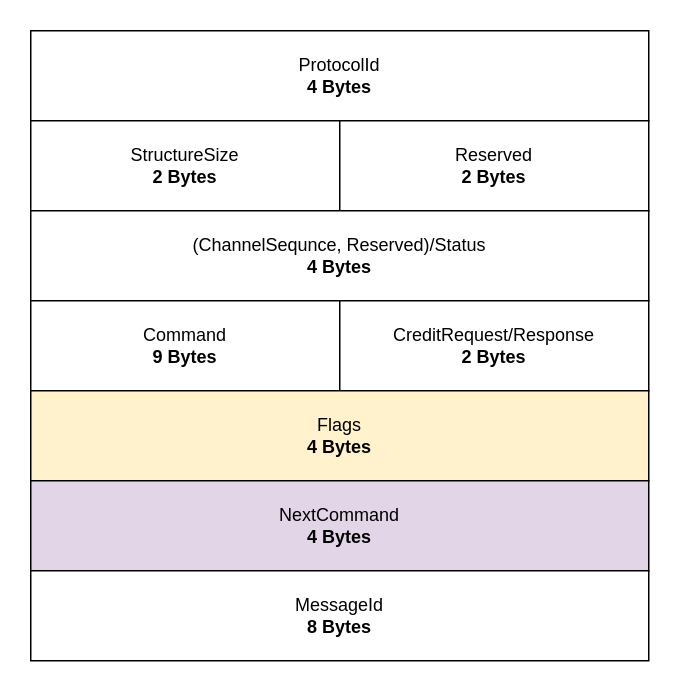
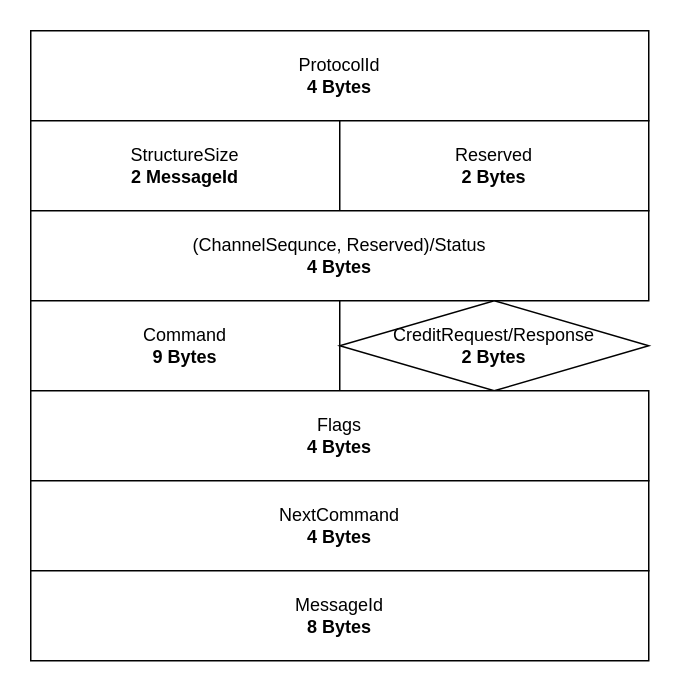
node "StructureSize 2 Bytes": label "StructureSize 2 Bytes" -> "StructureSize 2 MessageId"
node "CreditRequest/Response 2 Bytes": shape rectangle -> diamond
node "Flags 4 Bytes": fillcolor #fff2cc -> #ffffff
node "NextCommand 4 Bytes": fillcolor #e1d5e7 -> #ffffff
